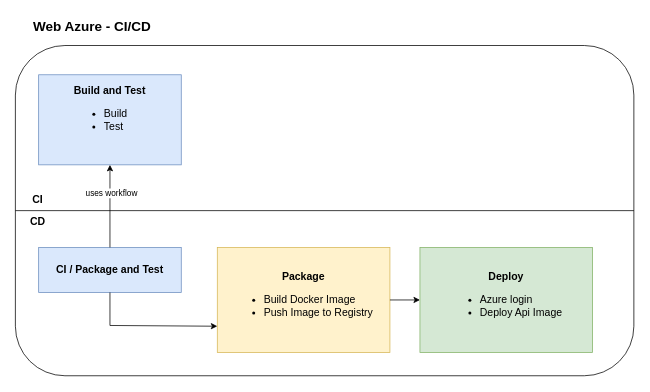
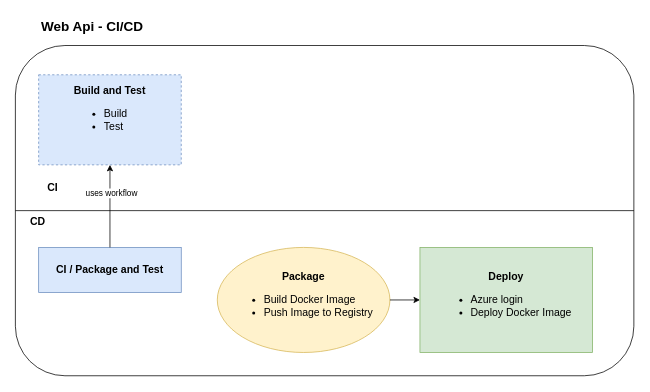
node "Web Azure - CI/CD": label "Web Azure - CI/CD" -> "Web Api - CI/CD"
node "Build and Test Build Test": style solid -> dashed
node "CI": moved (38, 199) -> (53, 188)
node "Package Build Docker Image Push Image to Registry": shape rectangle -> ellipse
node "Deploy Azure login Deploy Api Image": label "Deploy Azure login Deploy Api Image" -> "Deploy Azure login Deploy Docker Image"
edge "CI / Package and Test" -> "Package Build Docker Image Push Image to Registry": removed
